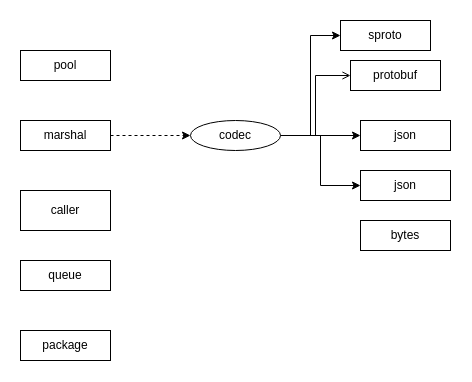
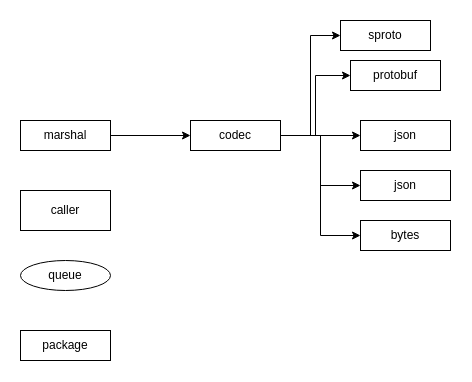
node "pool": removed
edge "codec" -> "protobuf": arrowhead open -> classic
edge "marshal" -> "codec": style dashed -> solid
node "codec": shape ellipse -> rectangle
edge "codec" -> "bytes": added
node "queue": shape rectangle -> ellipse
